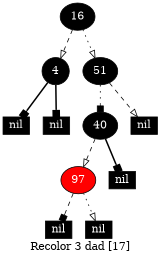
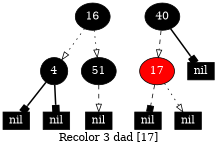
edge "16" -> "4": style dashed -> dotted
edge "51" -> "40": removed
node "97": label "97" -> "17"
